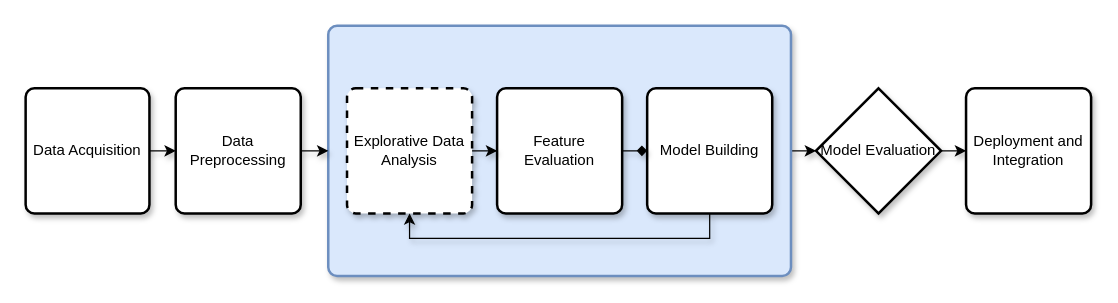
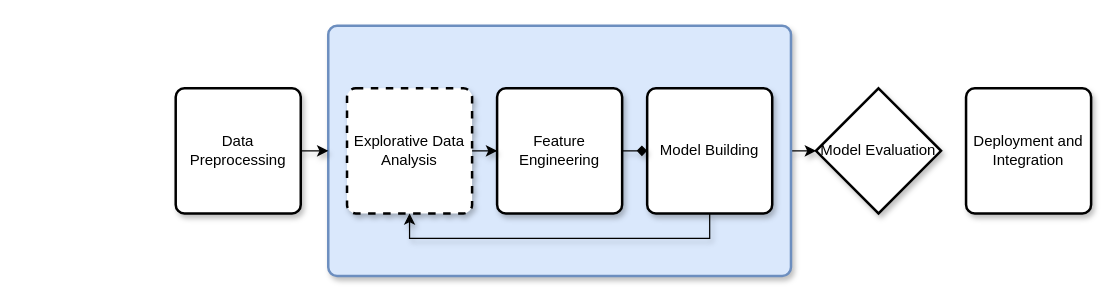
node "Data Acquisition": removed
edge "Data Acquisition" -> "Data Preprocessing": removed
node "Feature Evaluation": label "Feature Evaluation" -> "Feature Engineering"
edge "Model Evaluation" -> "Deployment and Integration": removed
